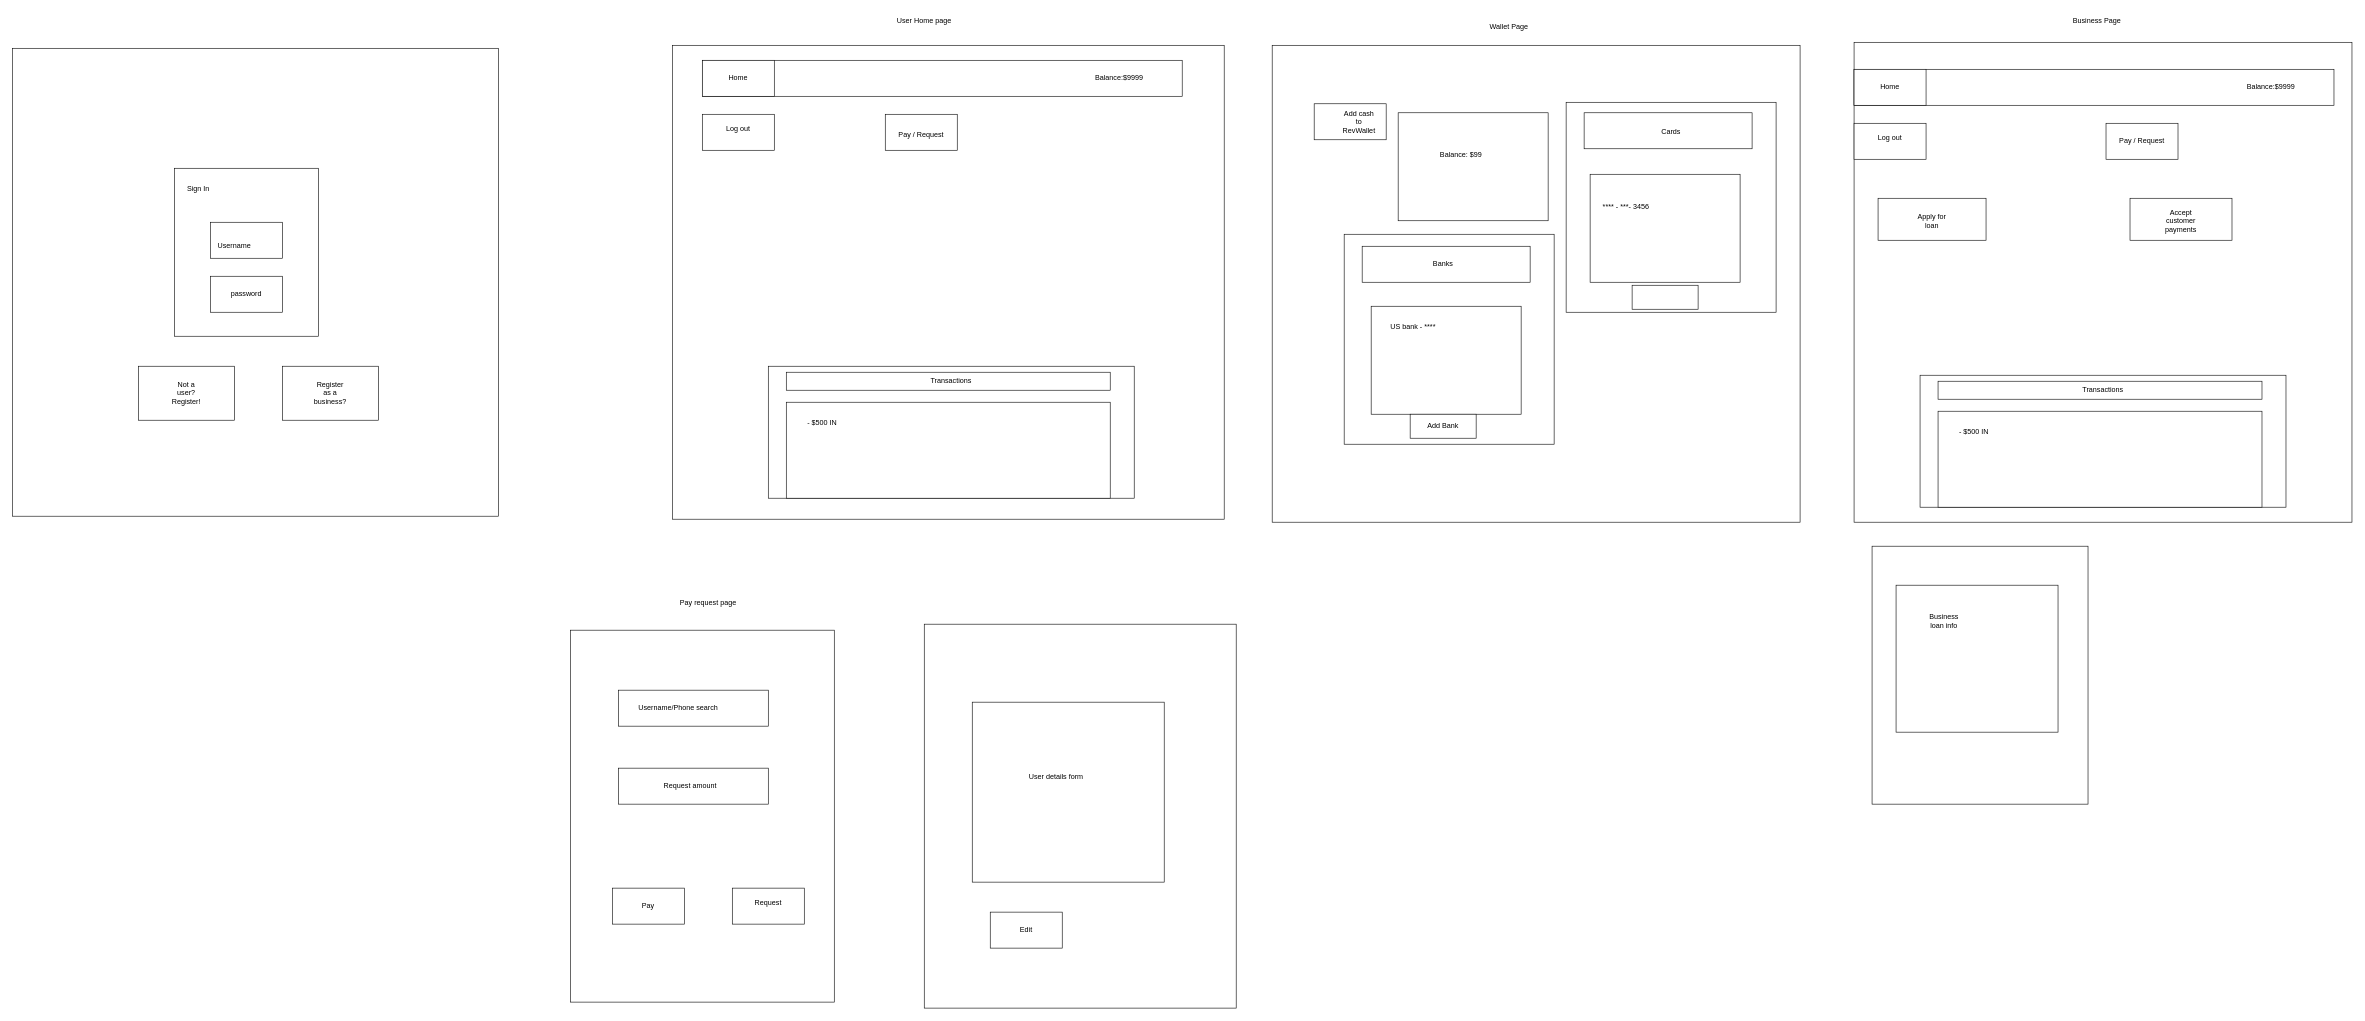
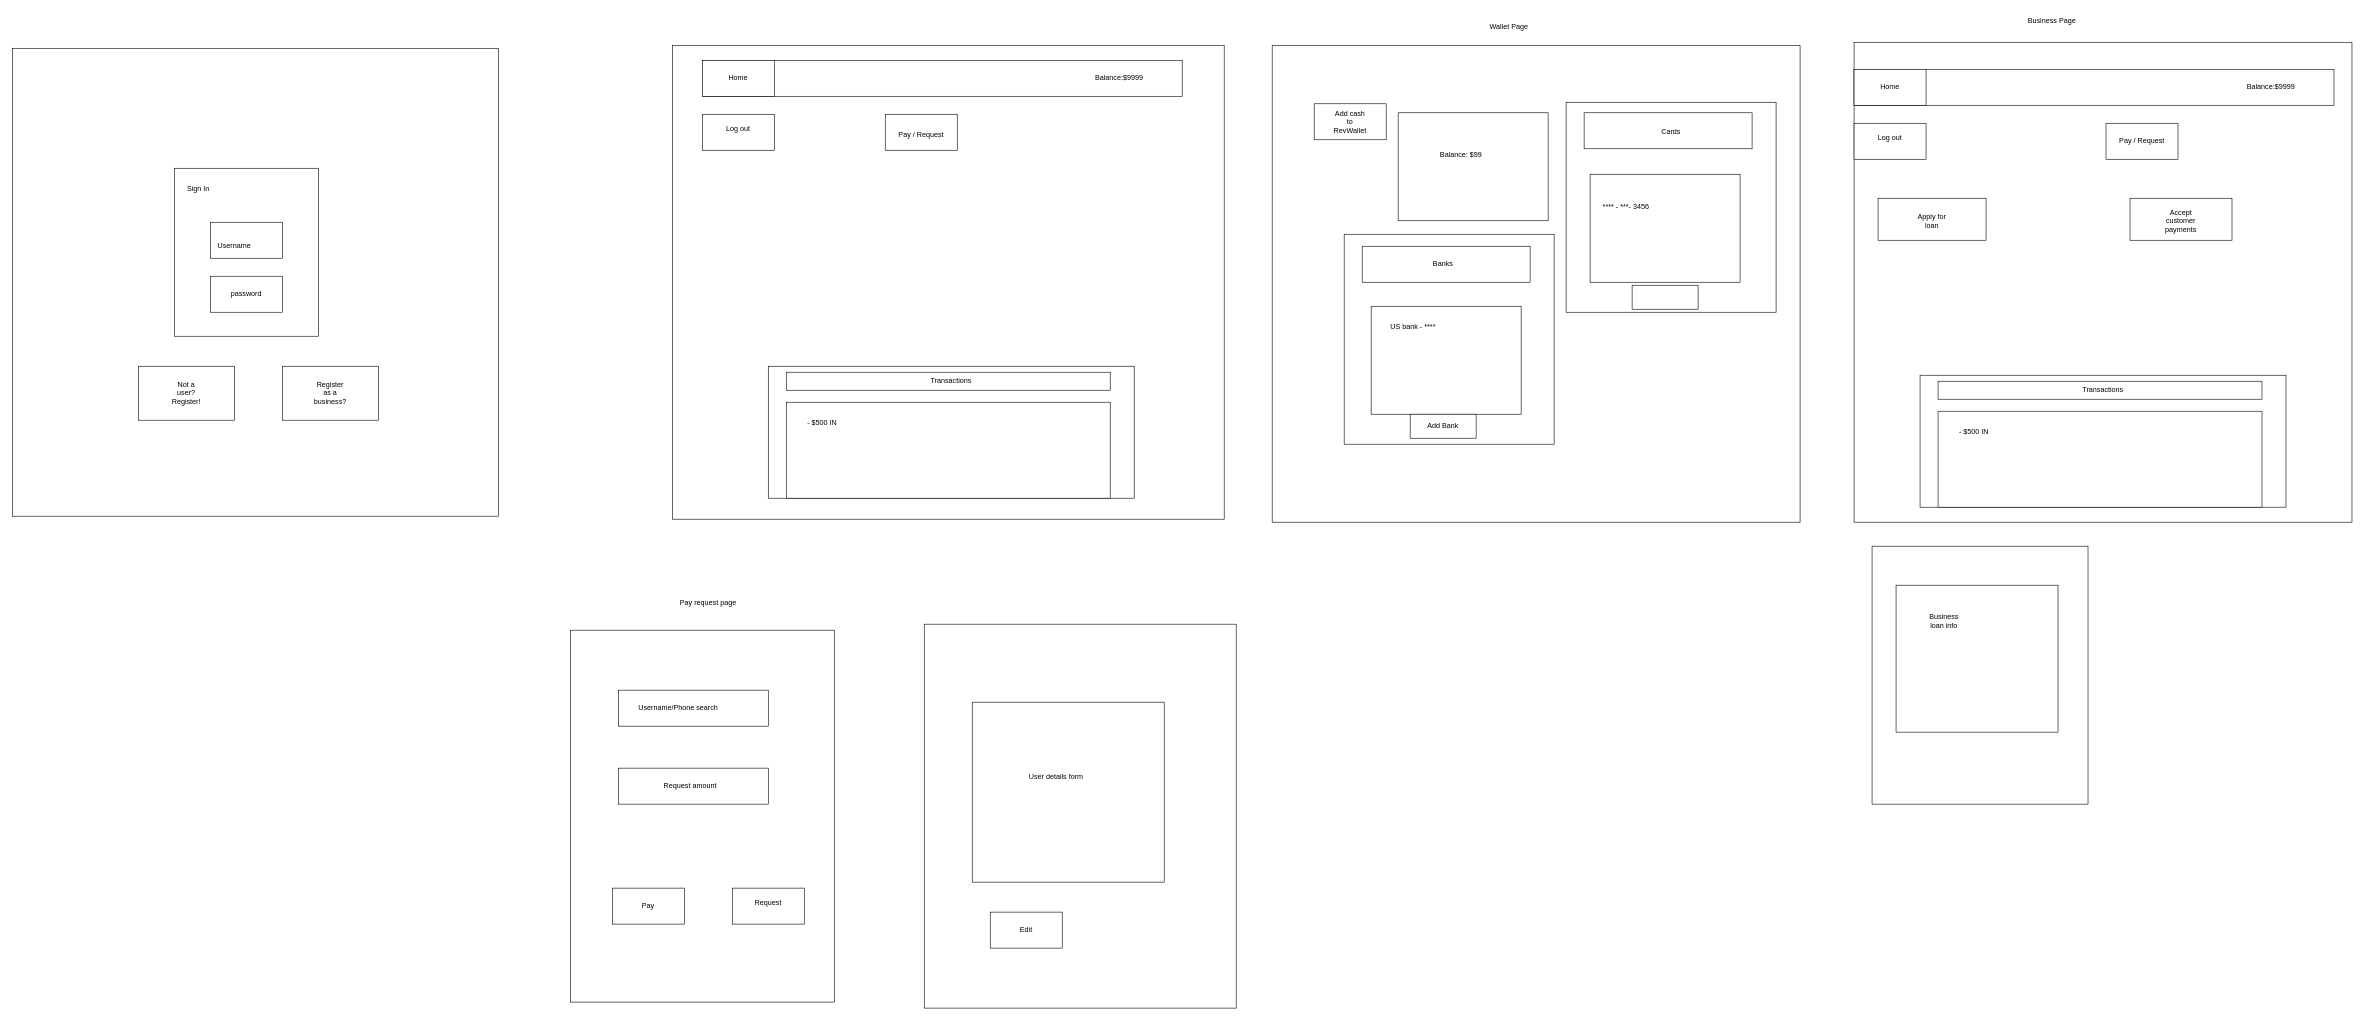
node "User Home page": removed
node "Business Page": moved (2097, 21) -> (2052, 21)
node "Add cash to RevWallet": moved (1359, 122) -> (1350, 122)
